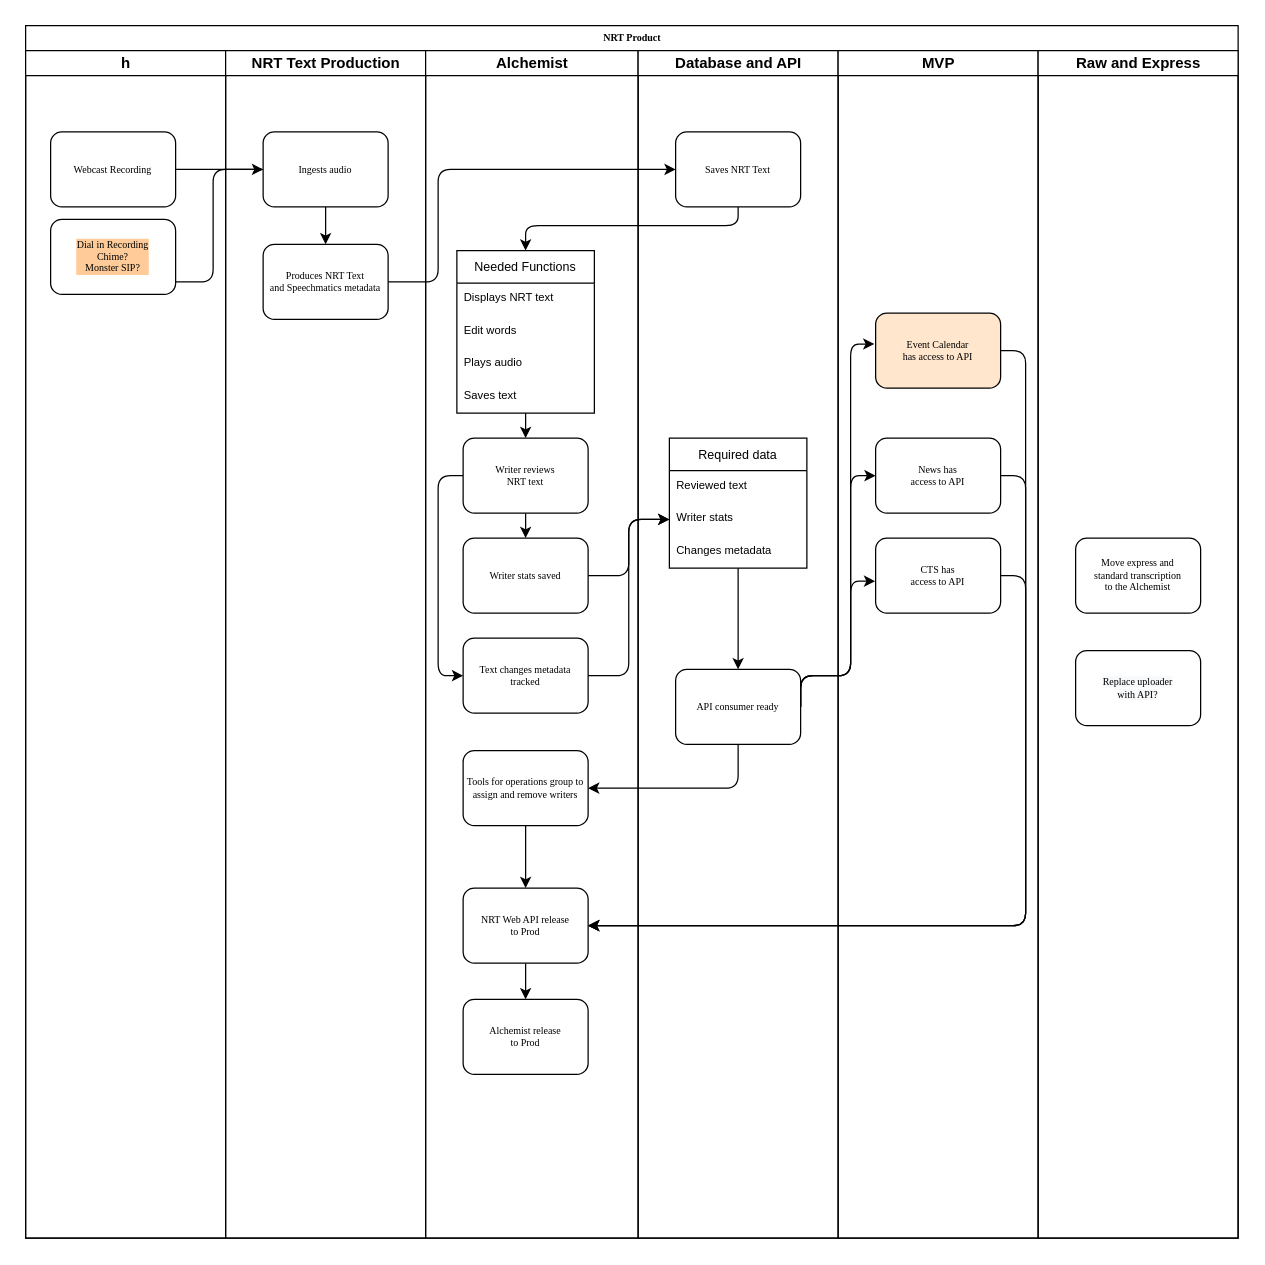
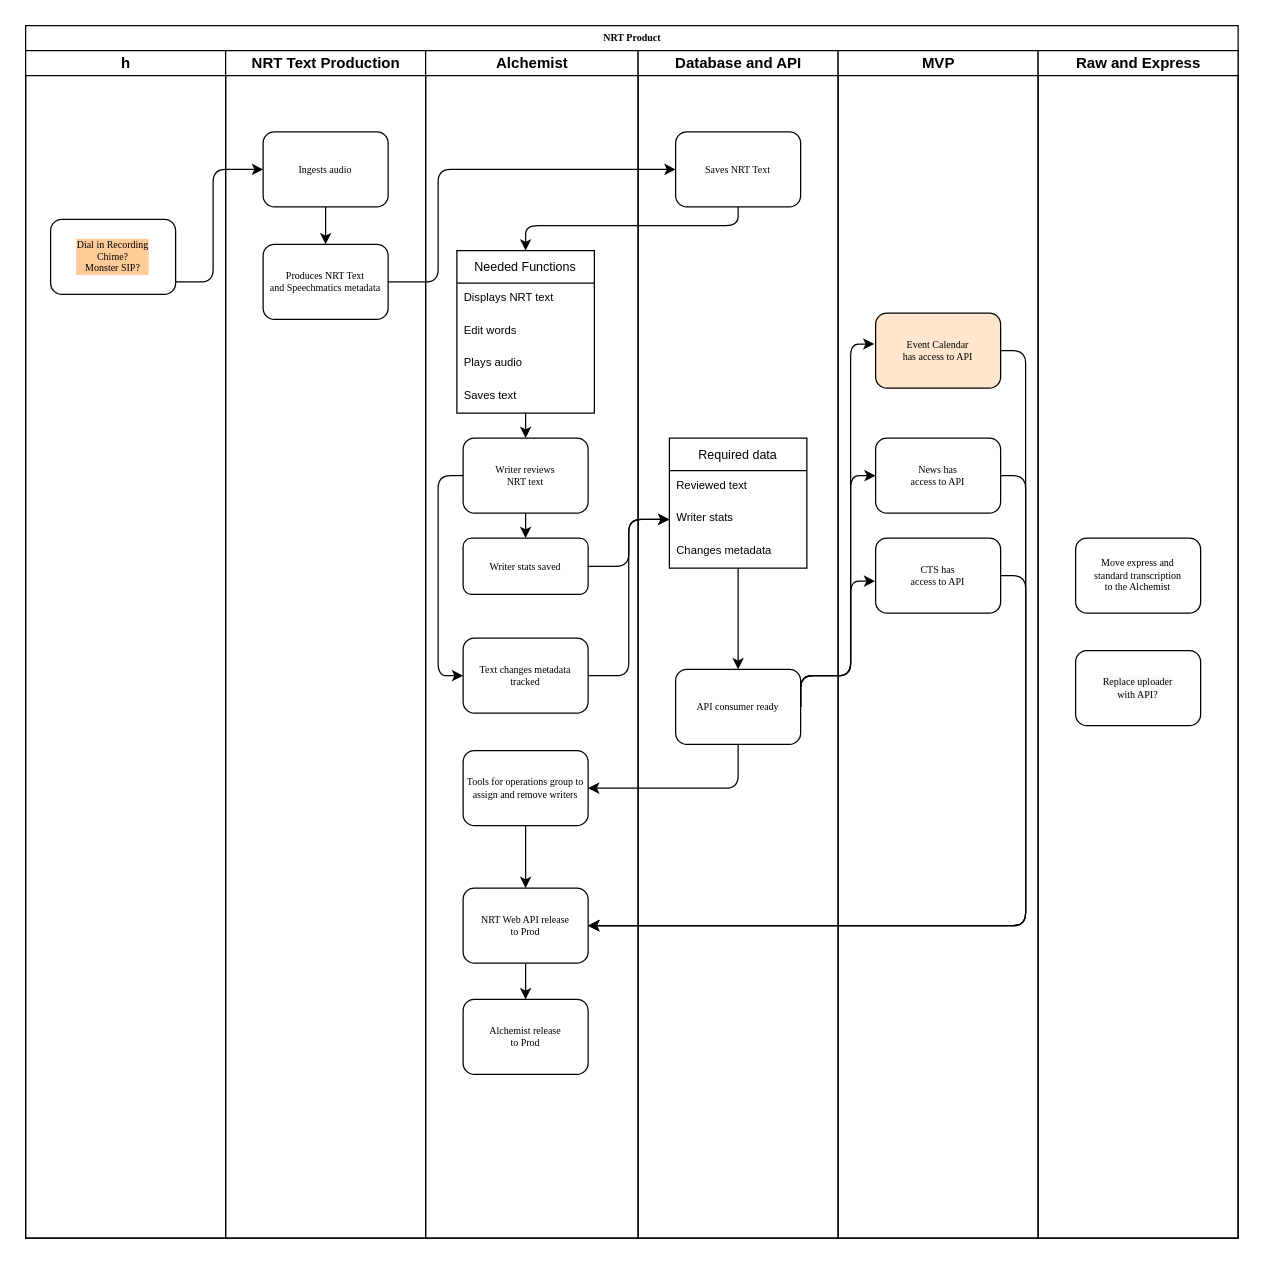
node "Webcast Recording": removed
edge "Webcast Recording" -> "Ingests audio": removed
node "Writer stats saved": size 125x75 -> 125x56
